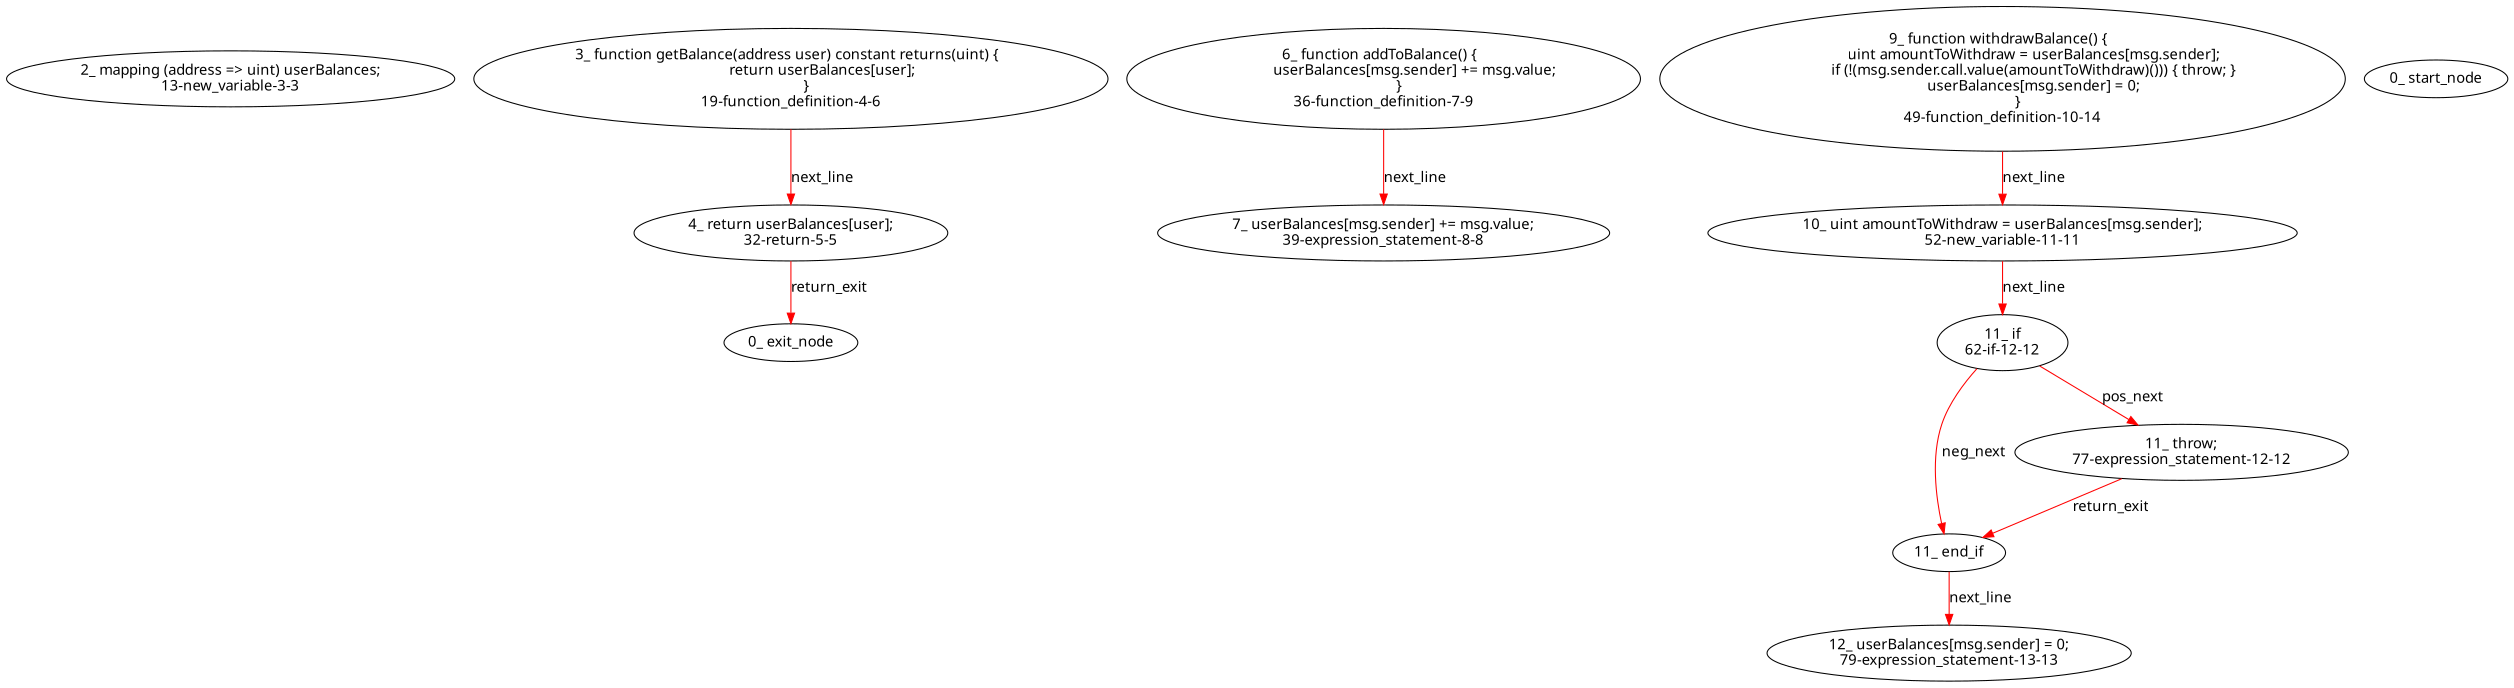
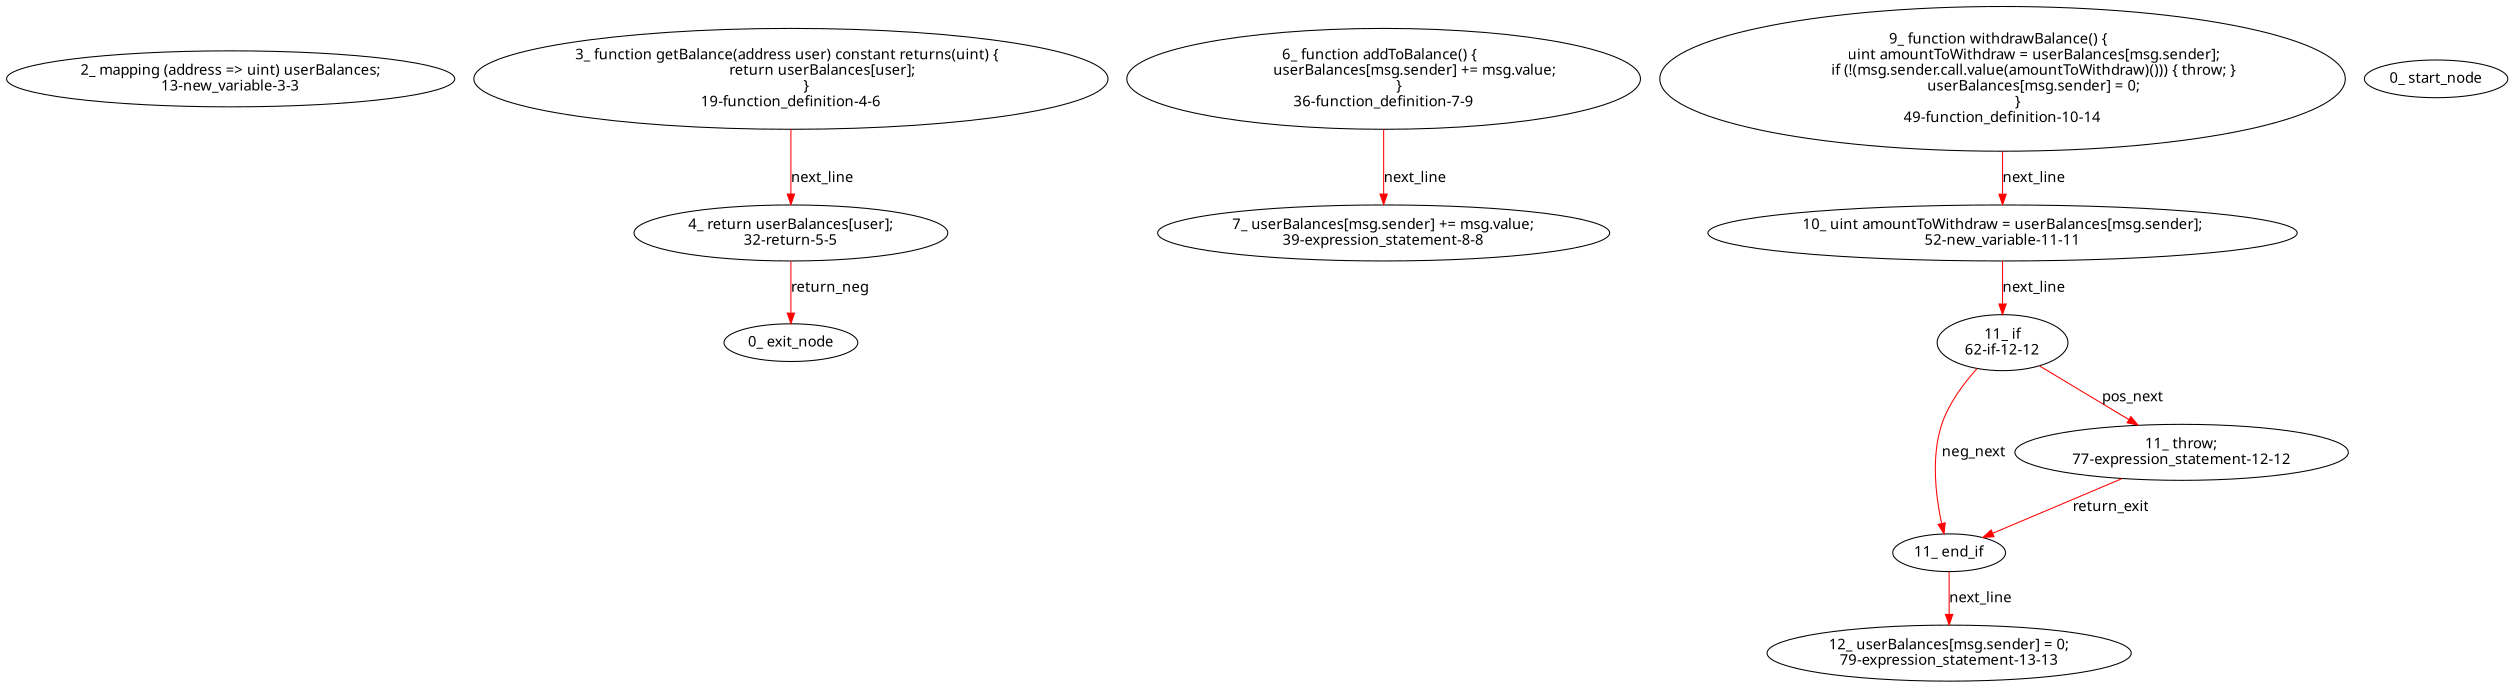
edge "4_ return userBalances[user]; 32-return-5-5" -> "0_ exit_node": label "return_exit" -> "return_neg"
